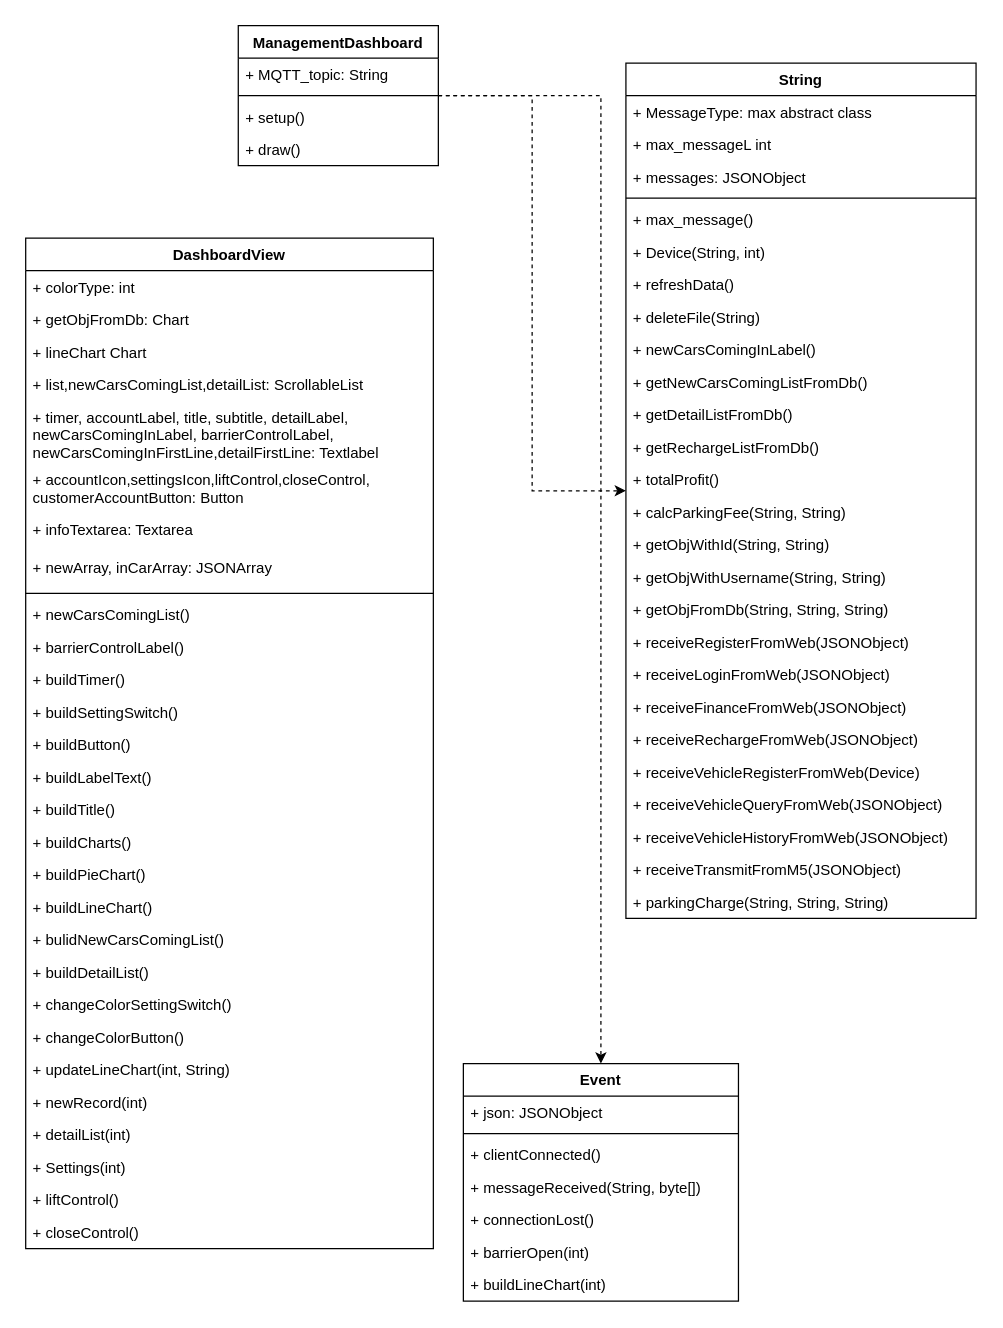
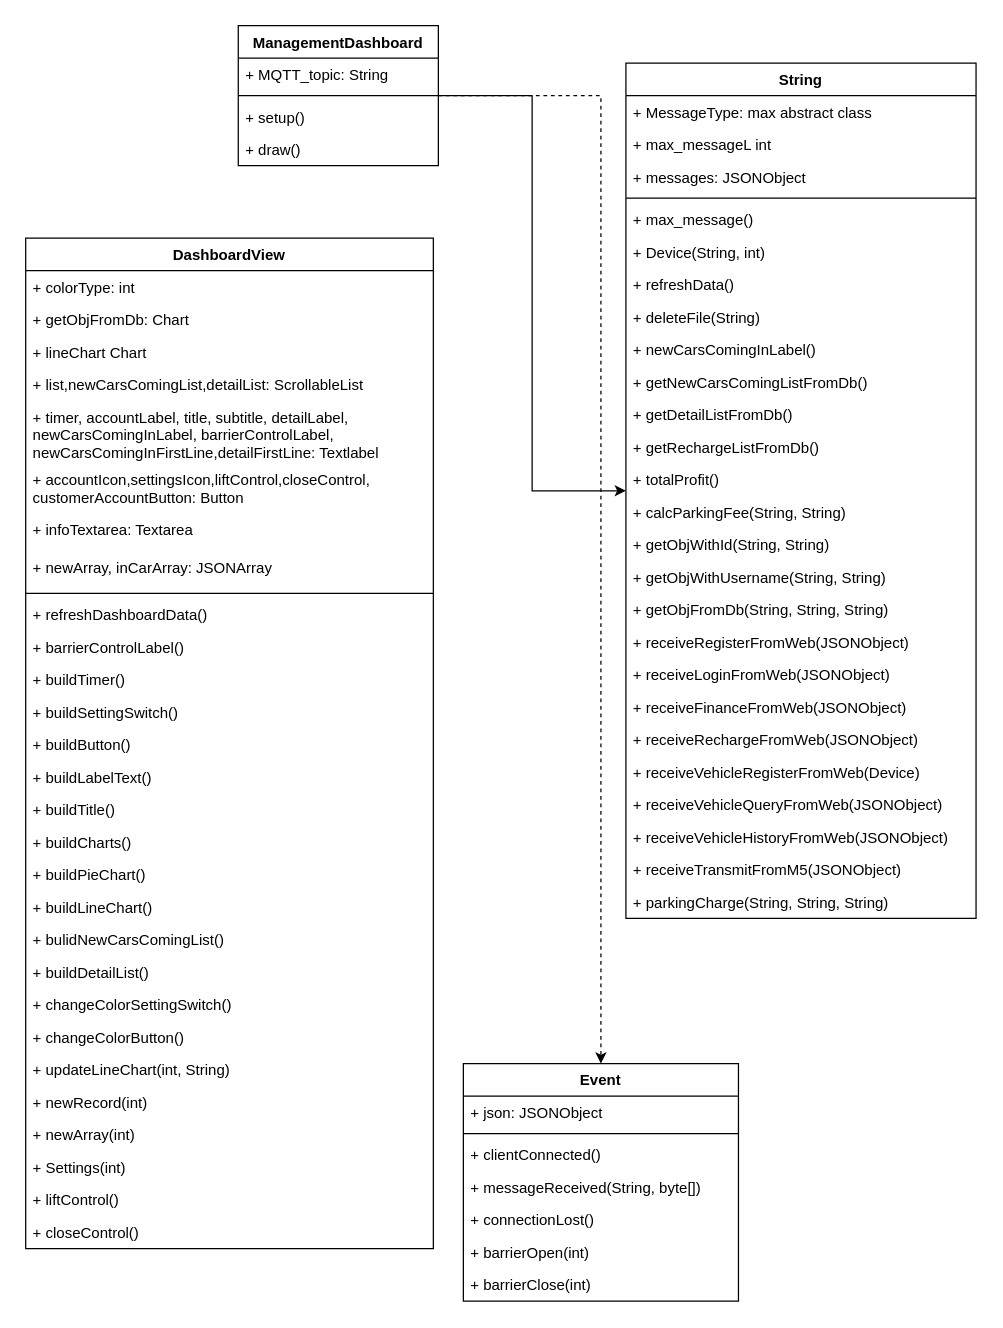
edge "ManagementDashboard" -> "String": style dashed -> solid
node "+ newCarsComingList()": label "+ newCarsComingList()" -> "+ refreshDashboardData()"
node "+ detailList(int)": label "+ detailList(int)" -> "+ newArray(int)"
node "+ buildLineChart(int)": label "+ buildLineChart(int)" -> "+ barrierClose(int)"
